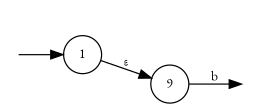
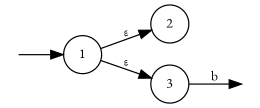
node "2": added
node "9": label "9" -> "3"
